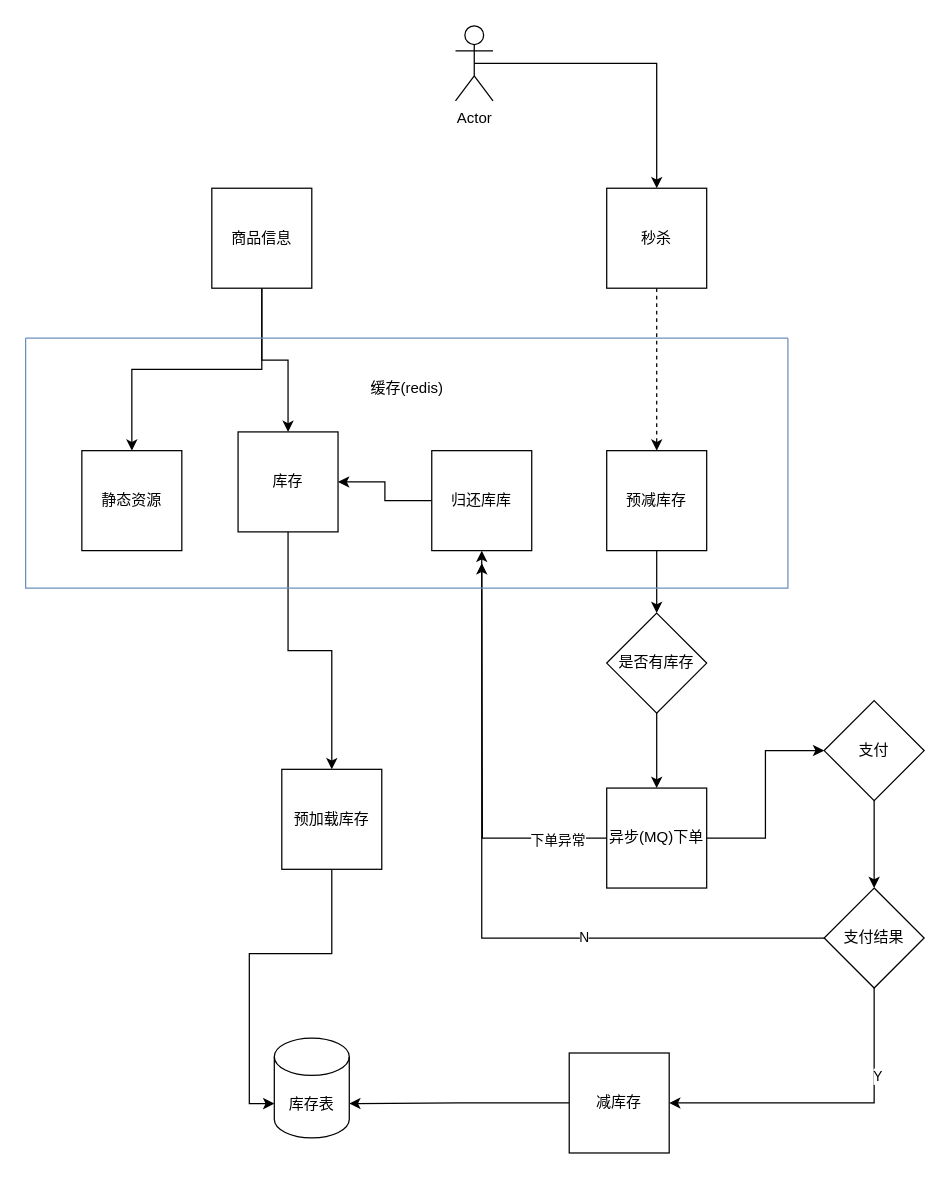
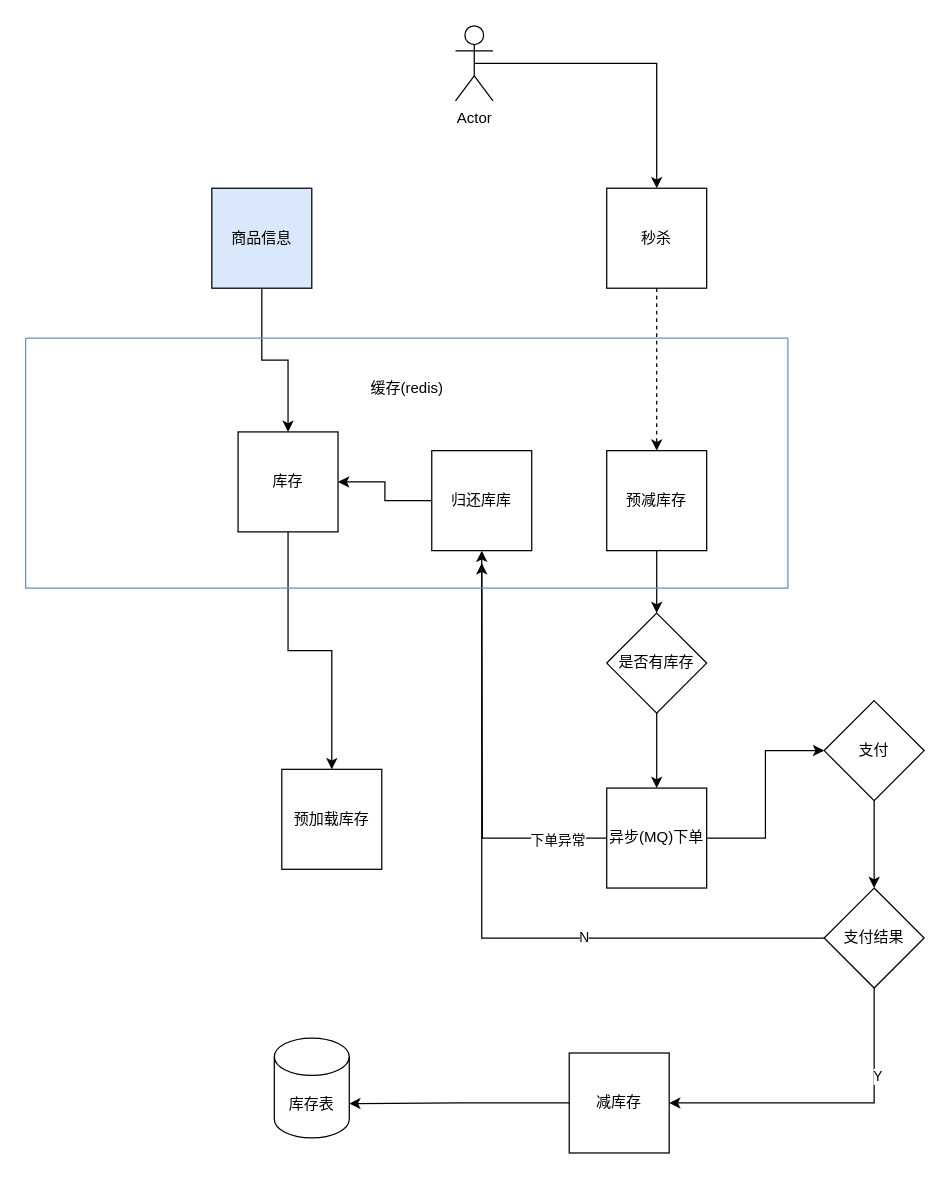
node "商品信息": fillcolor #ffffff -> #dae8fc
edge "商品信息" -> "静态资源": removed
node "静态资源": removed
edge "预加载库存" -> "库存表": removed
